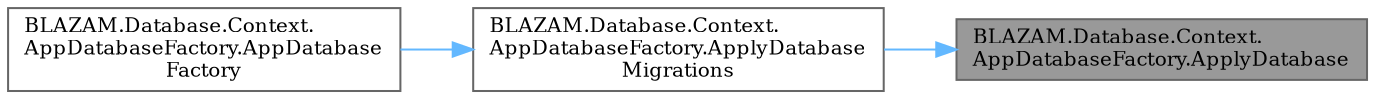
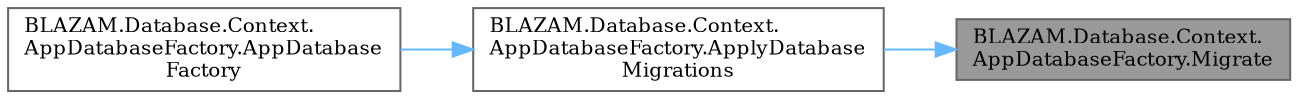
node "BLAZAM.Database.Context. AppDatabaseFactory.ApplyDatabase": label "BLAZAM.Database.Context. AppDatabaseFactory.ApplyDatabase" -> "BLAZAM.Database.Context. AppDatabaseFactory.Migrate"
